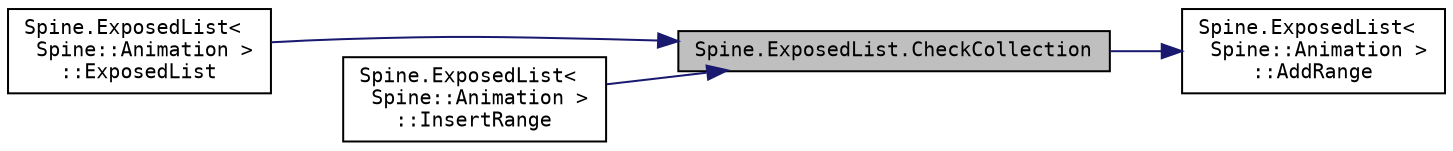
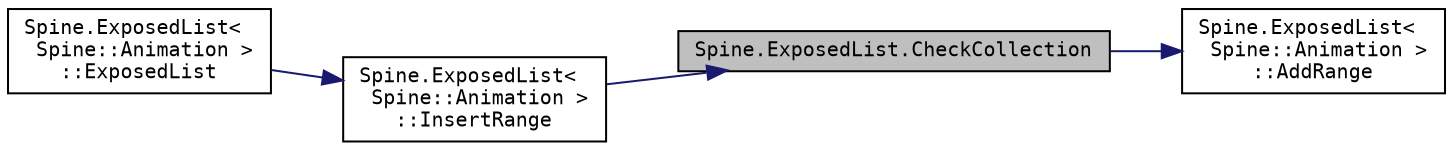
edge "Spine.ExposedList< Spine::Animation > ::ExposedList" -> "Spine.ExposedList.CheckCollection": now "Spine.ExposedList< Spine::Animation > ::ExposedList" -> "Spine.ExposedList< Spine::Animation > ::InsertRange"
